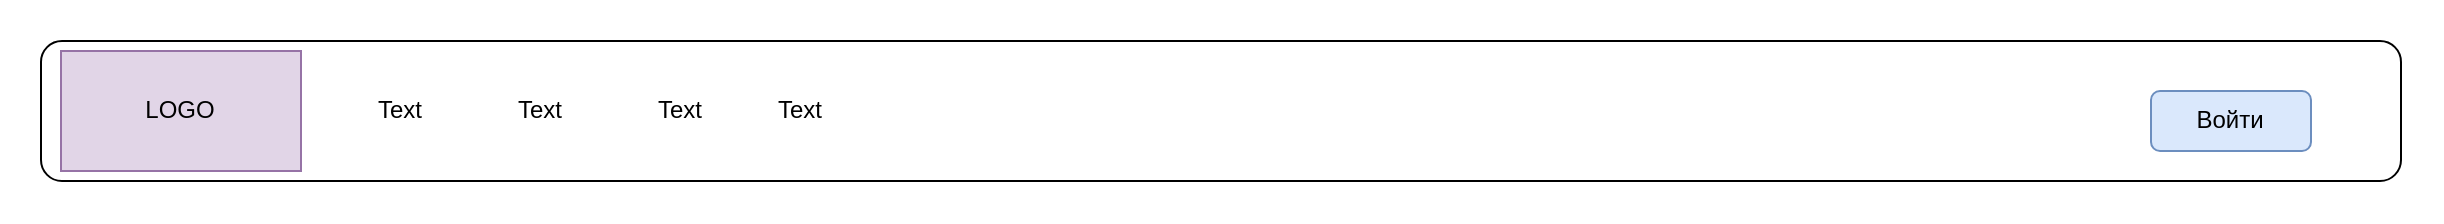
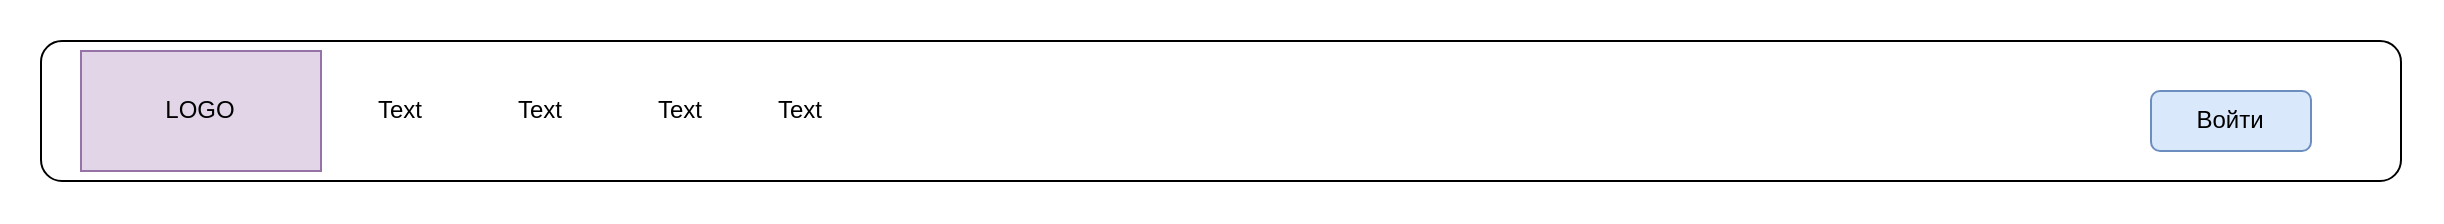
node "LOGO": moved (181, 111) -> (201, 111)
